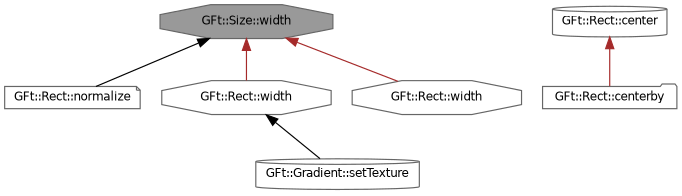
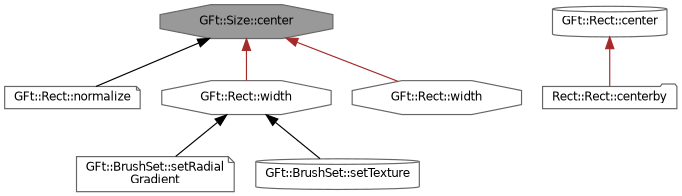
node "GFt::Size::width": label "GFt::Size::width" -> "GFt::Size::center"
node "GFt::Rect::centerby": label "GFt::Rect::centerby" -> "Rect::Rect::centerby"
node "GFt::BrushSet::setRadial Gradient": added
node "GFt::Gradient::setTexture": label "GFt::Gradient::setTexture" -> "GFt::BrushSet::setTexture"
